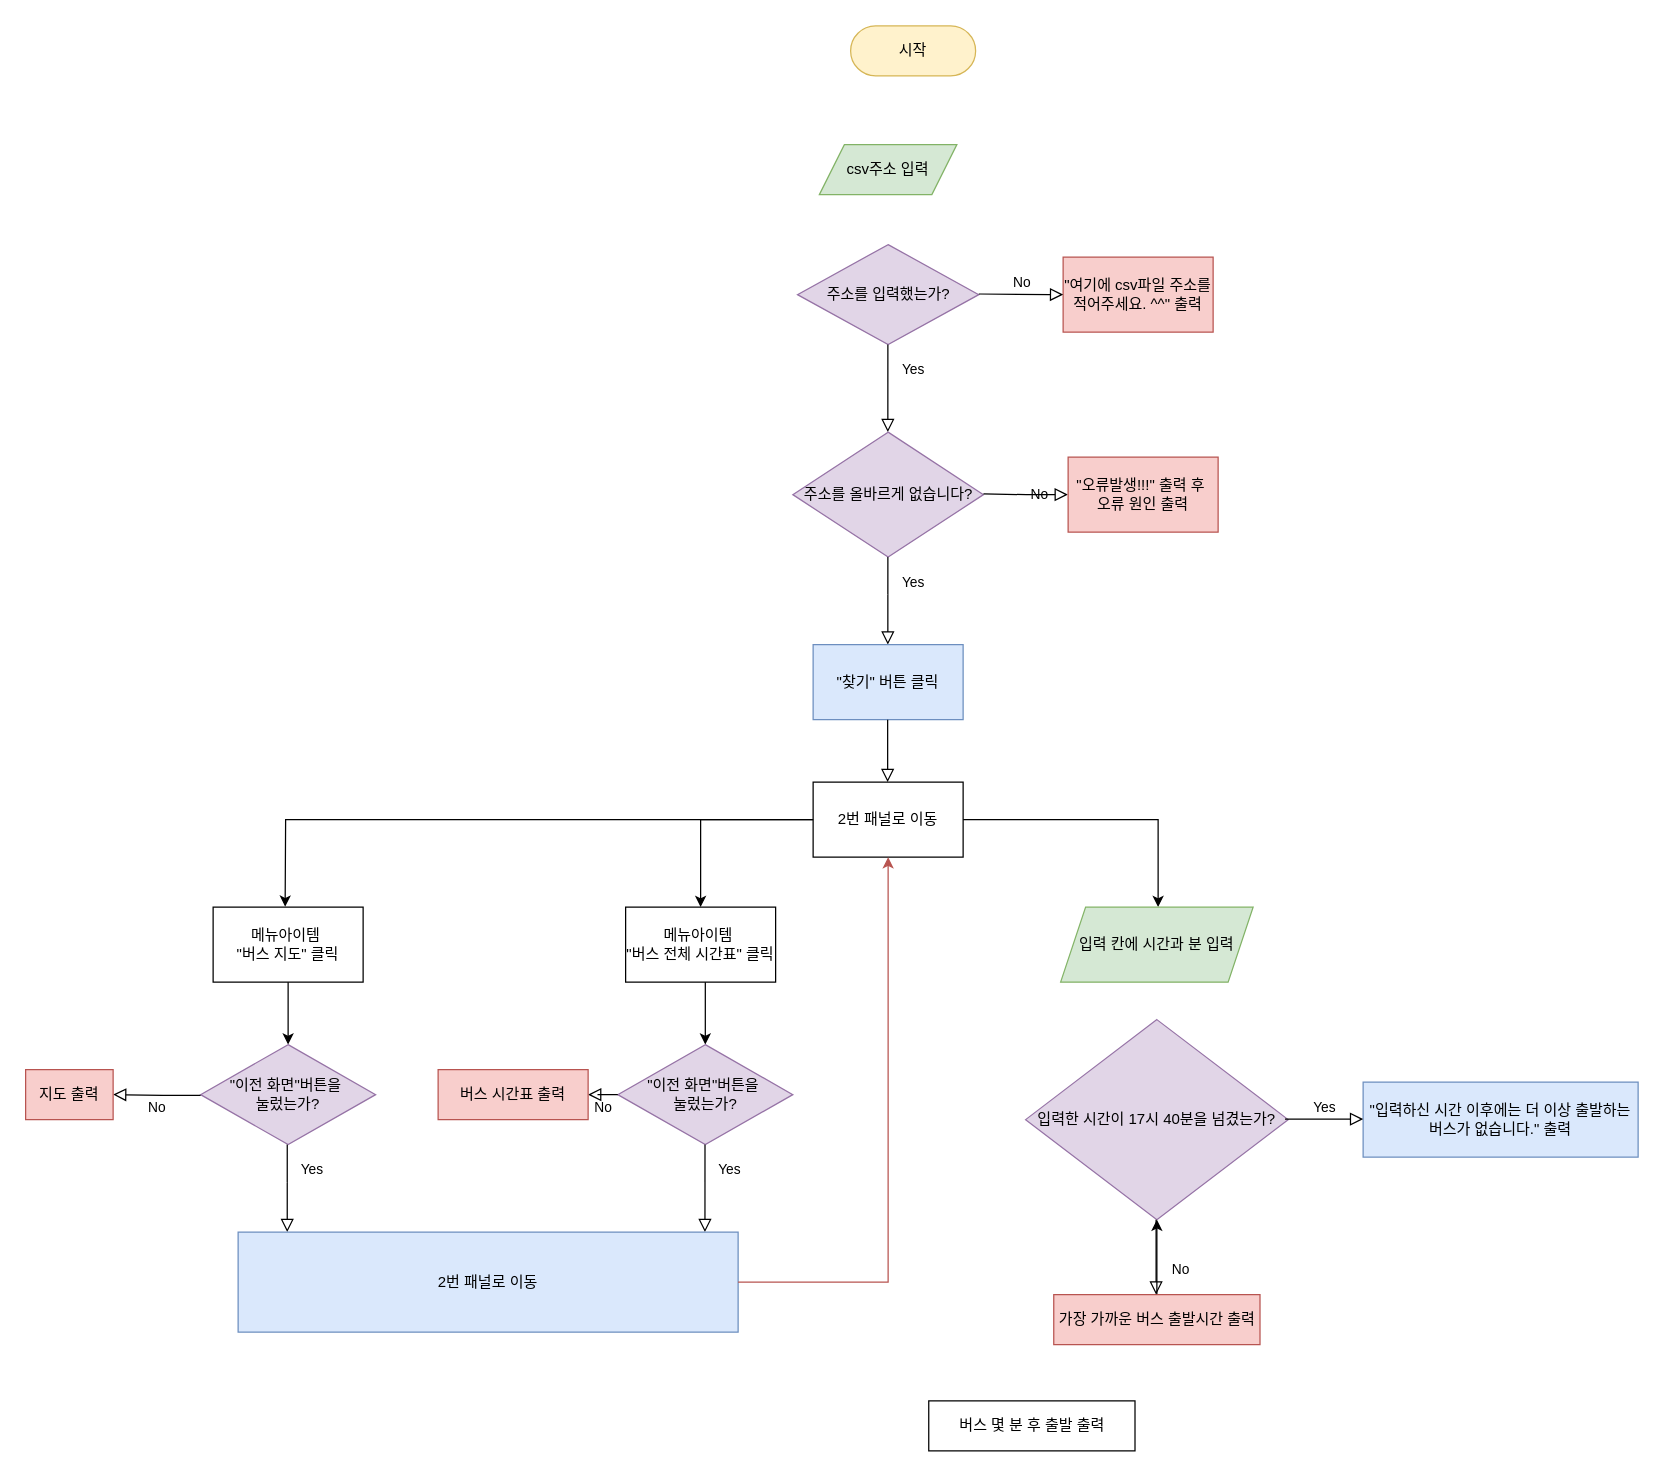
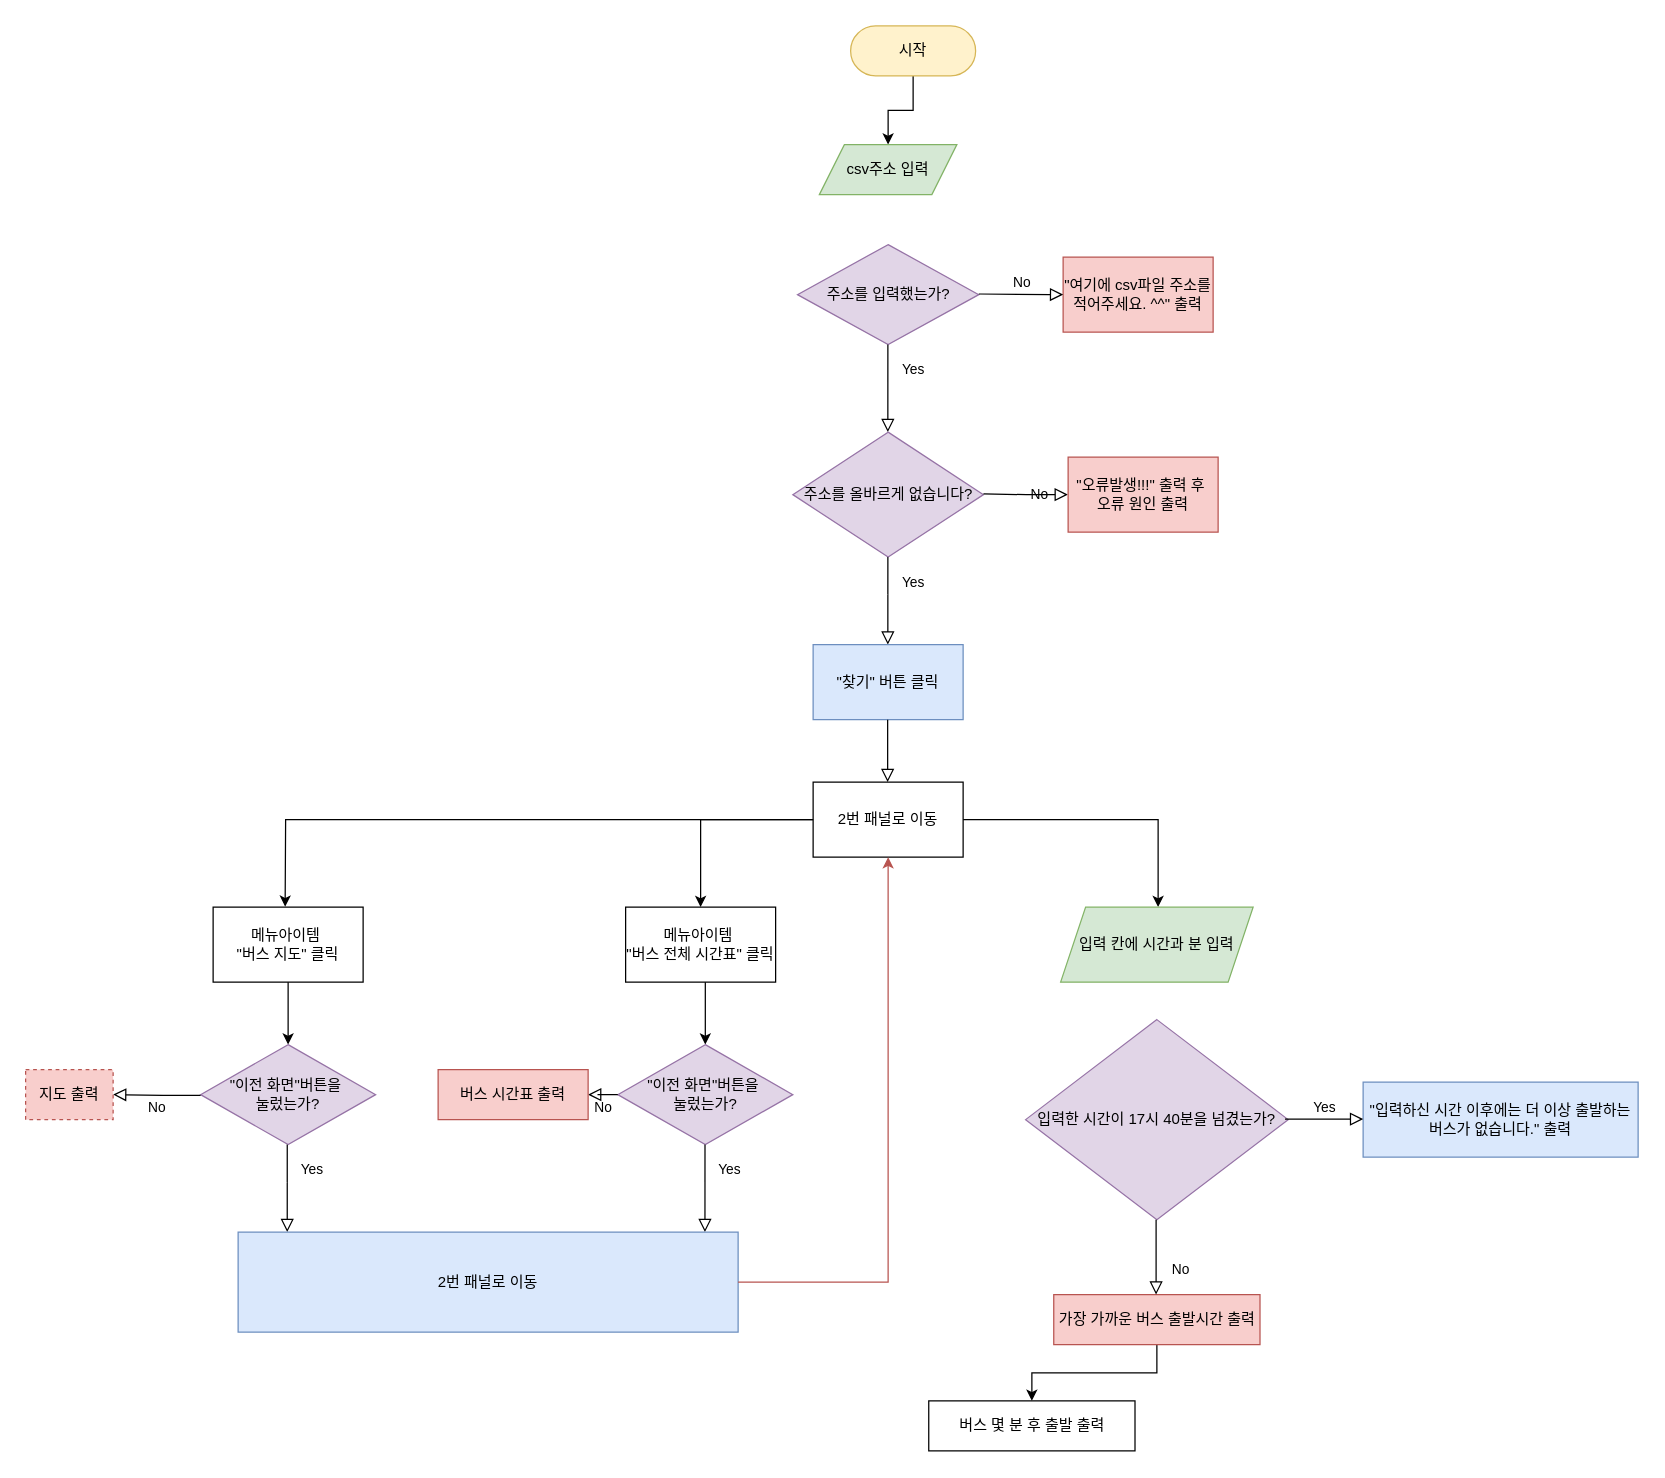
edge "시작" -> "csv주소 입력": added
node "지도 출력": style solid -> dashed
edge "가장 가까운 버스 출발시간 출력" -> "입력한 시간이 17시 40분을 넘겼는가?": now "가장 가까운 버스 출발시간 출력" -> "버스 몇 분 후 출발 출력"
